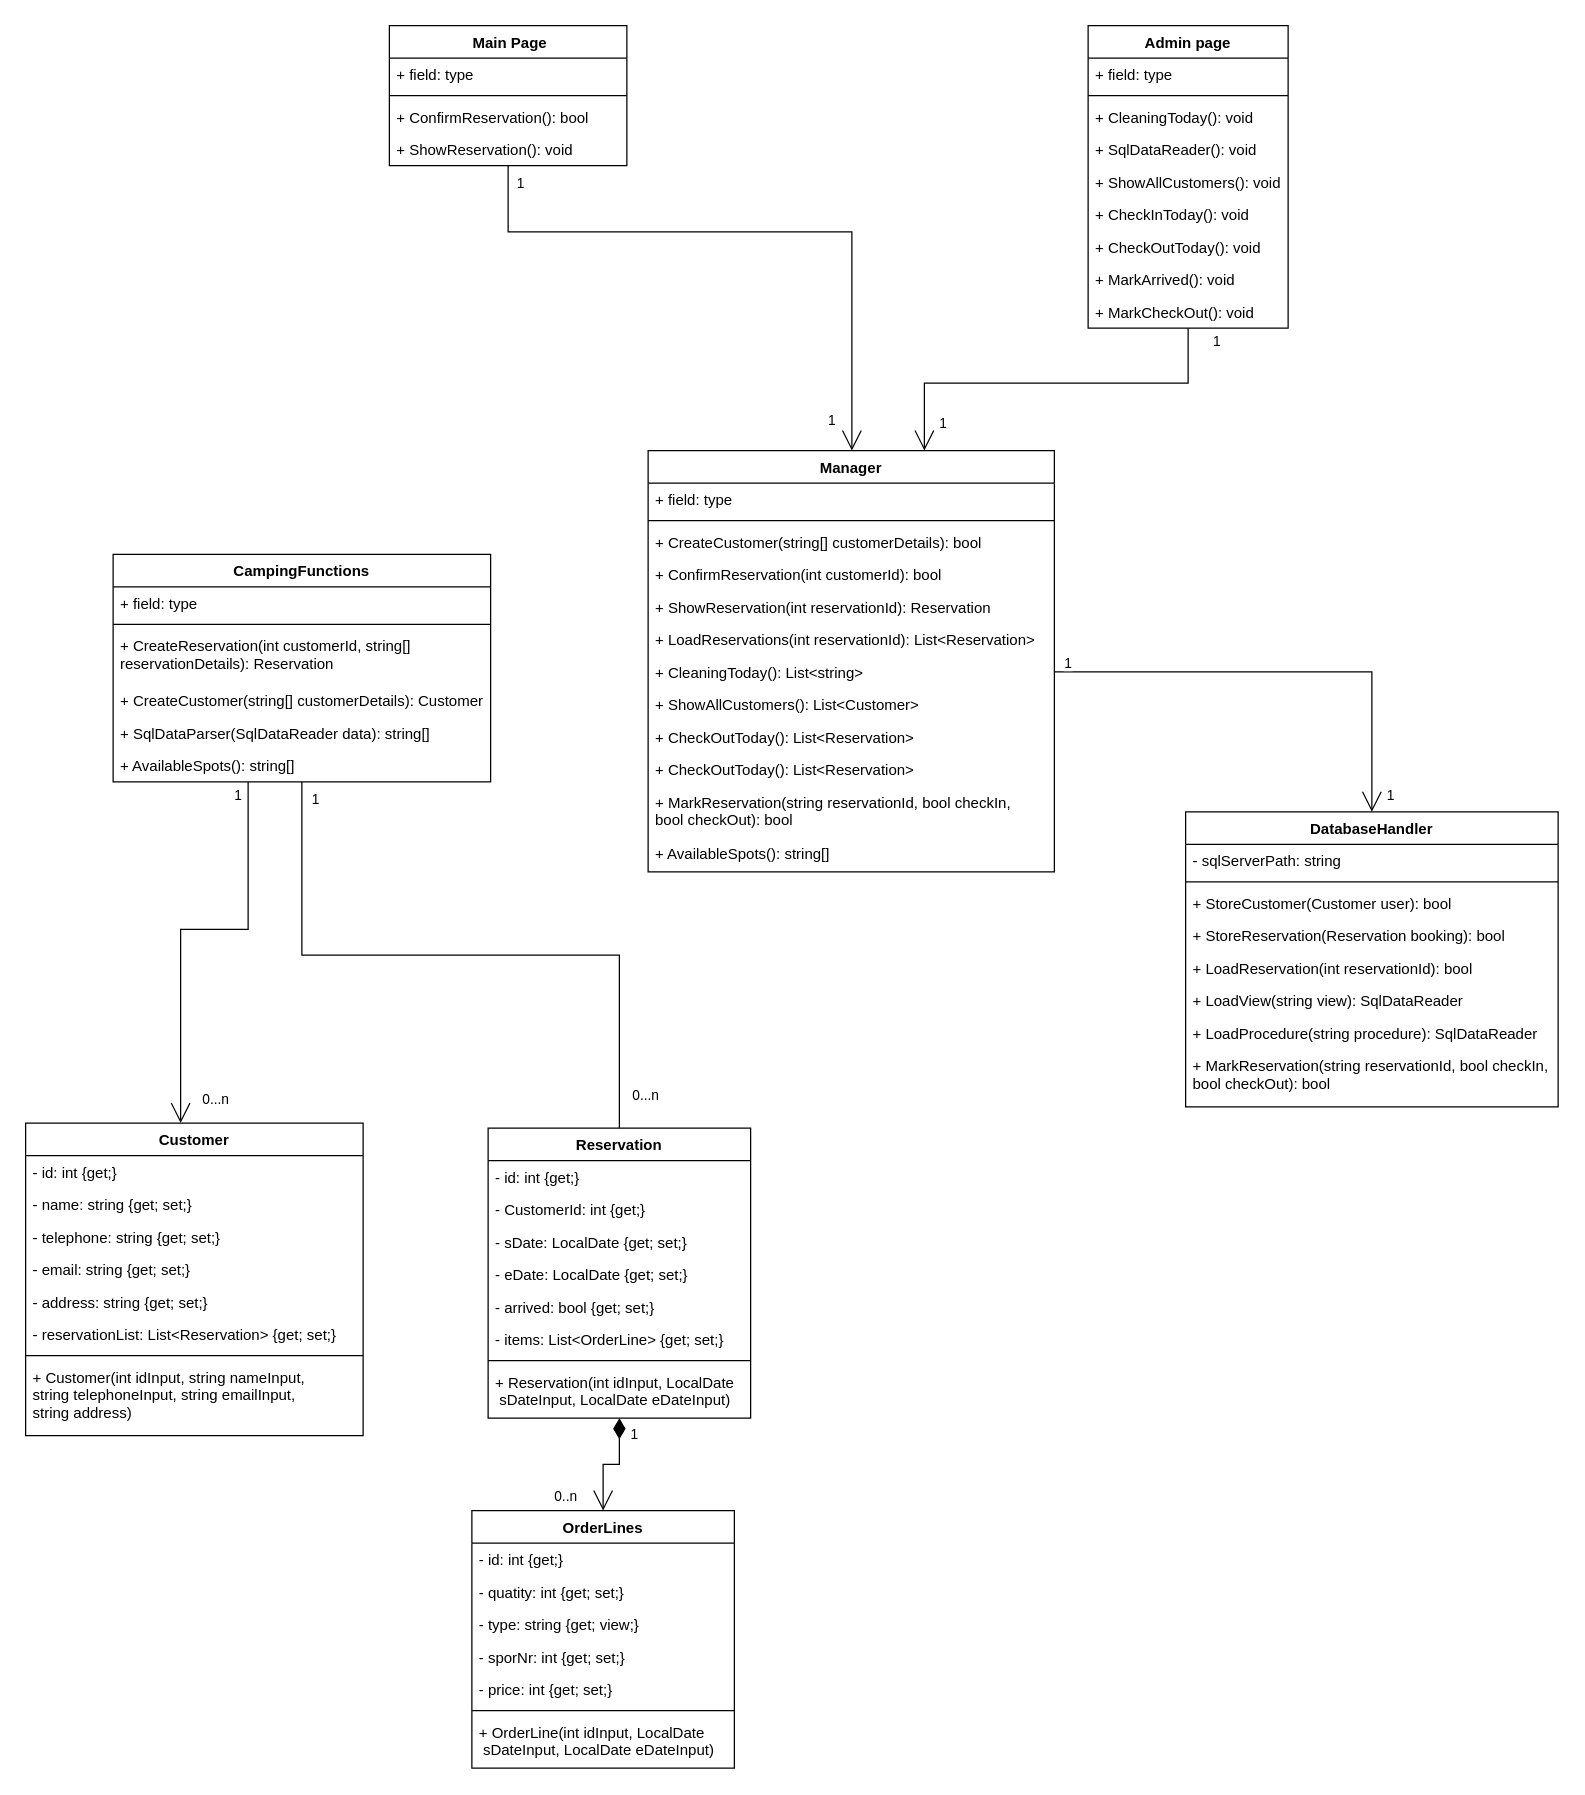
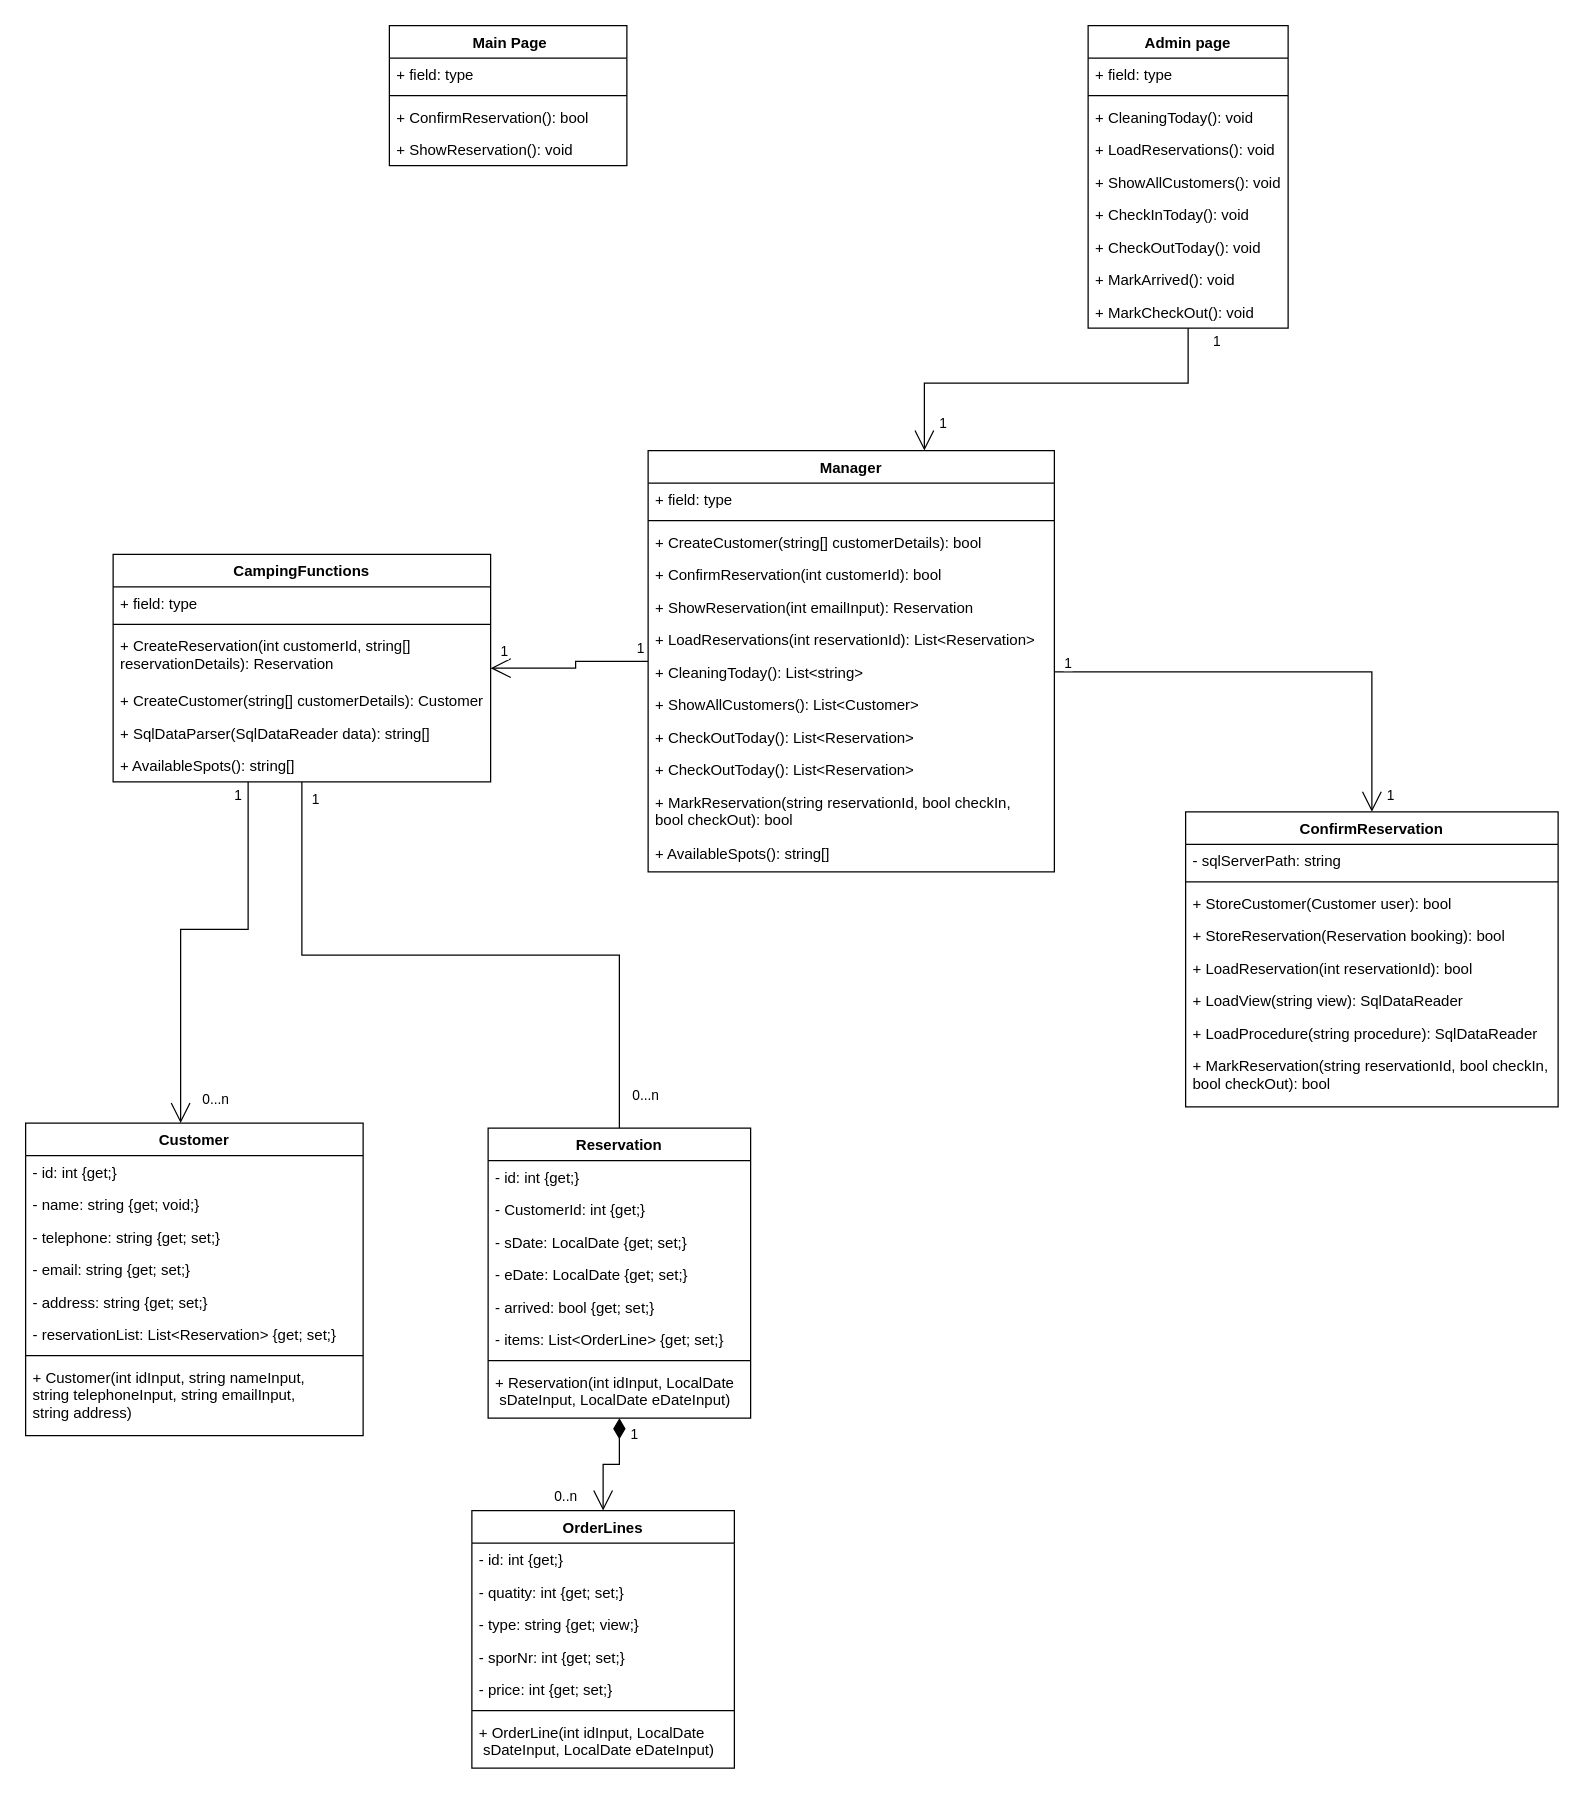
node "+ SqlDataReader(): void": label "+ SqlDataReader(): void" -> "+ LoadReservations(): void"
edge "Main Page" -> "Manager": removed, labels "1", "1"
node "+ ShowReservation(int reservationId): Reservation": label "+ ShowReservation(int reservationId): Reservation" -> "+ ShowReservation(int emailInput): Reservation"
edge "Manager" -> "CampingFunctions": added, labels "1", "1"
node "DatabaseHandler": label "DatabaseHandler" -> "ConfirmReservation"
node "- name: string {get; set;}": label "- name: string {get; set;}" -> "- name: string {get; void;}"
